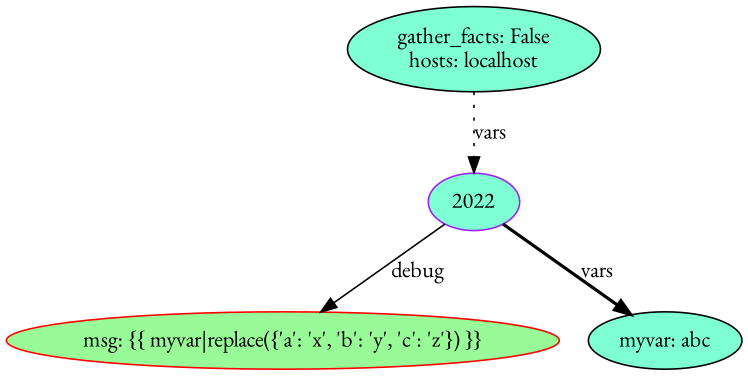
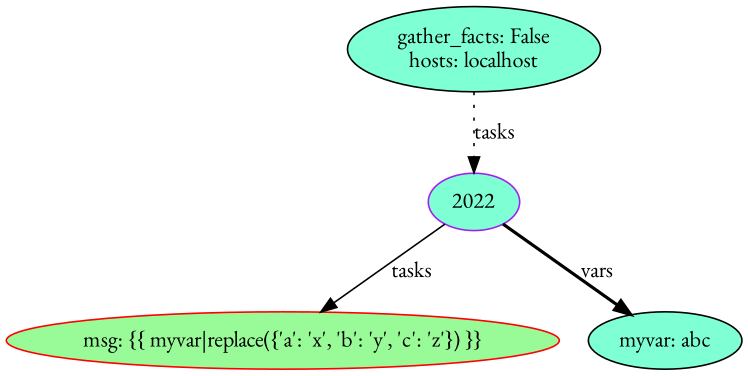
edge "gather_facts: False hosts: localhost" -> "2022": label "vars" -> "tasks"
edge "2022" -> "msg: {{ myvar|replace({'a': 'x', 'b': 'y', 'c': 'z'}) }}": label "debug" -> "tasks"
